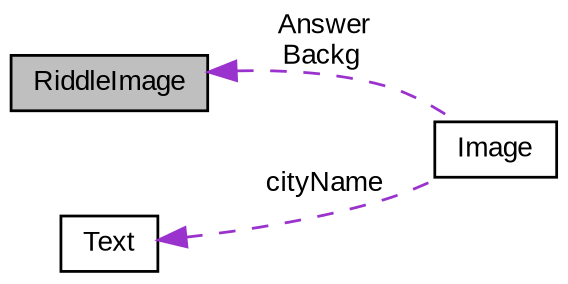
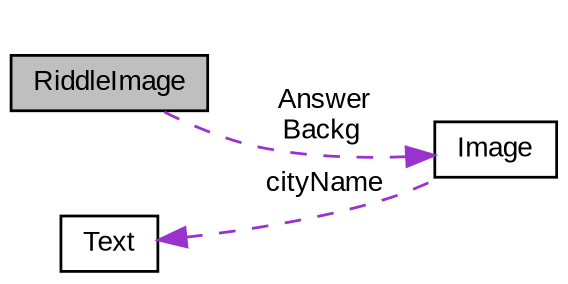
edge "Image" -> "RiddleImage": reversed
